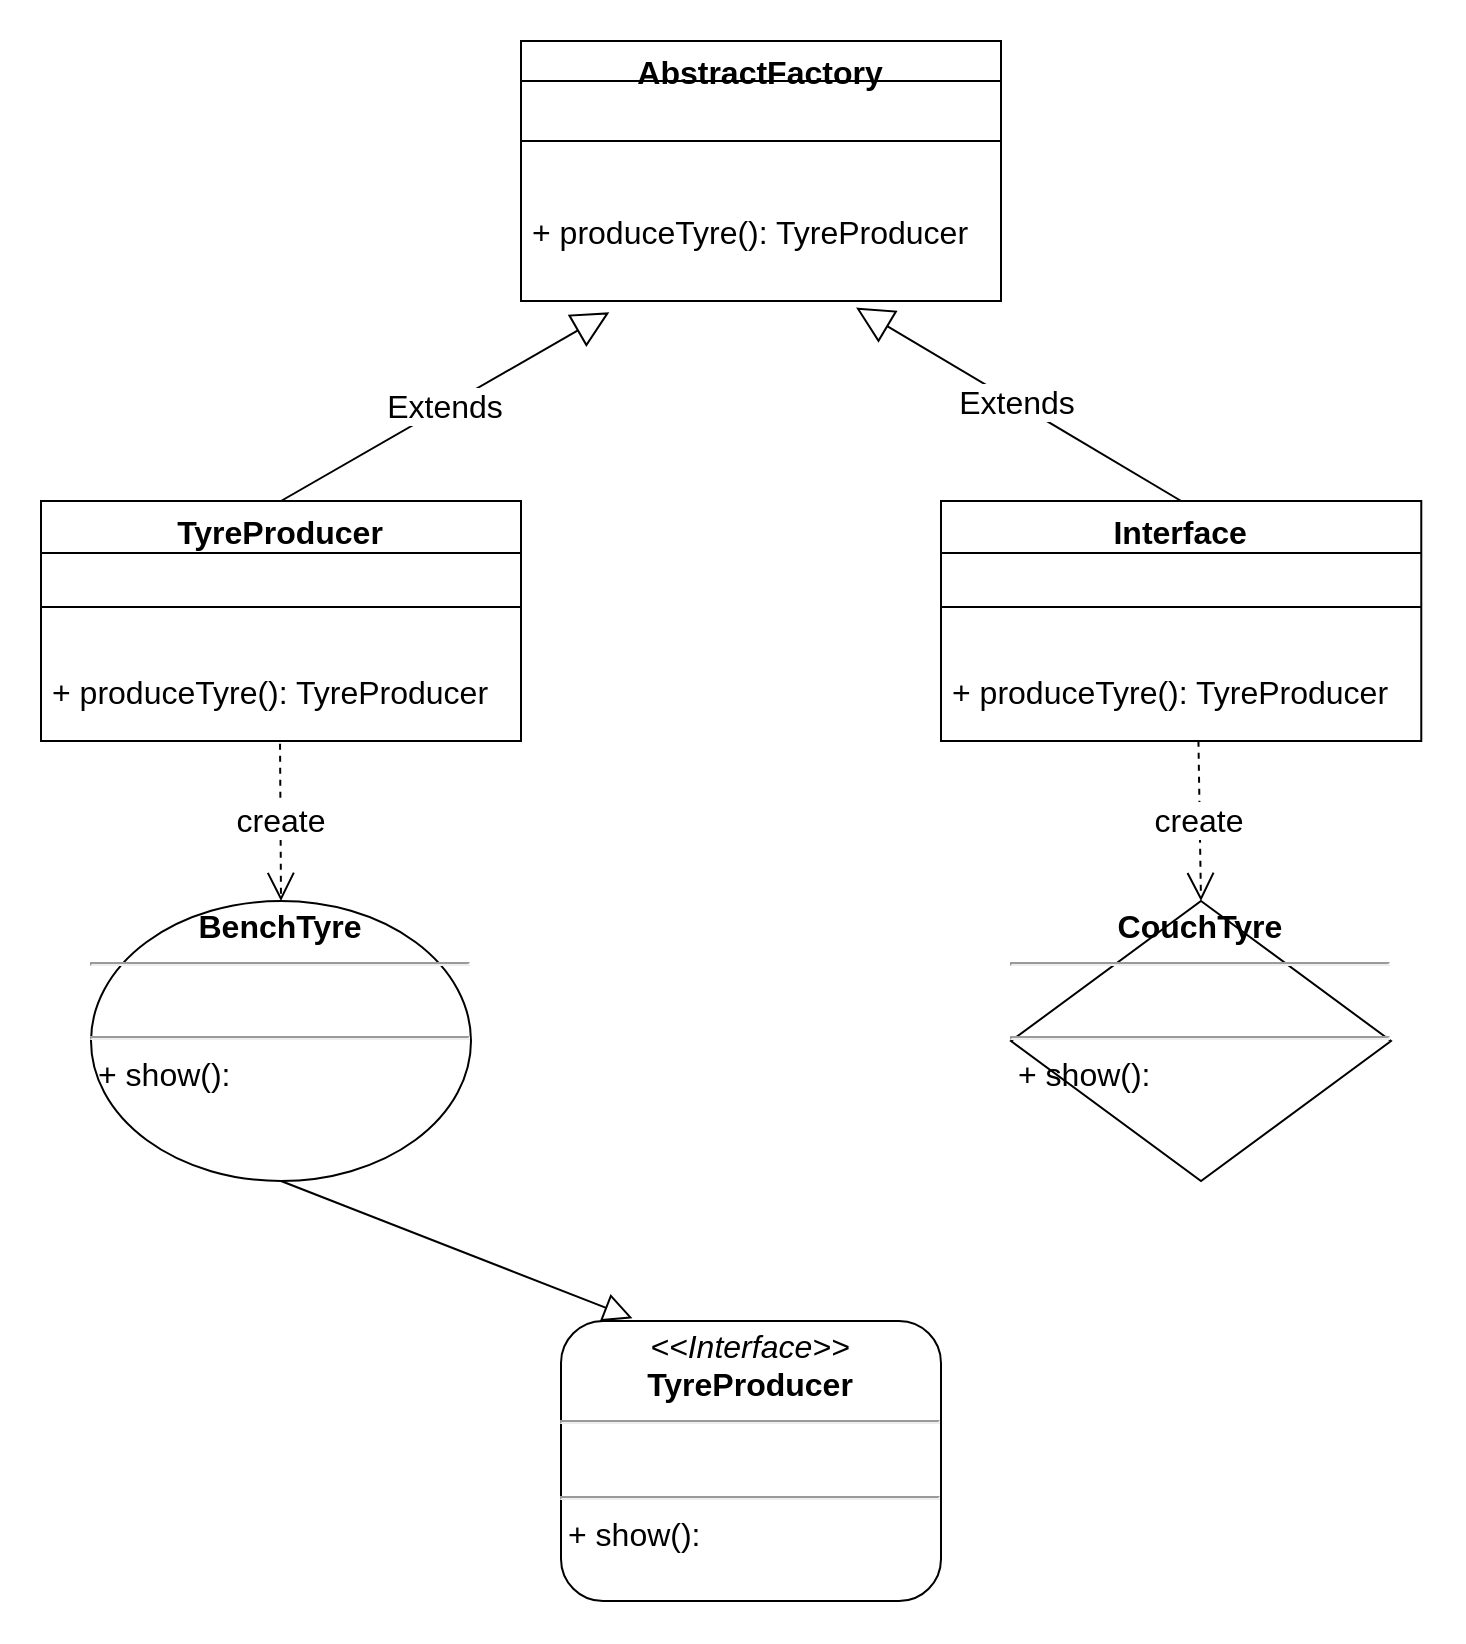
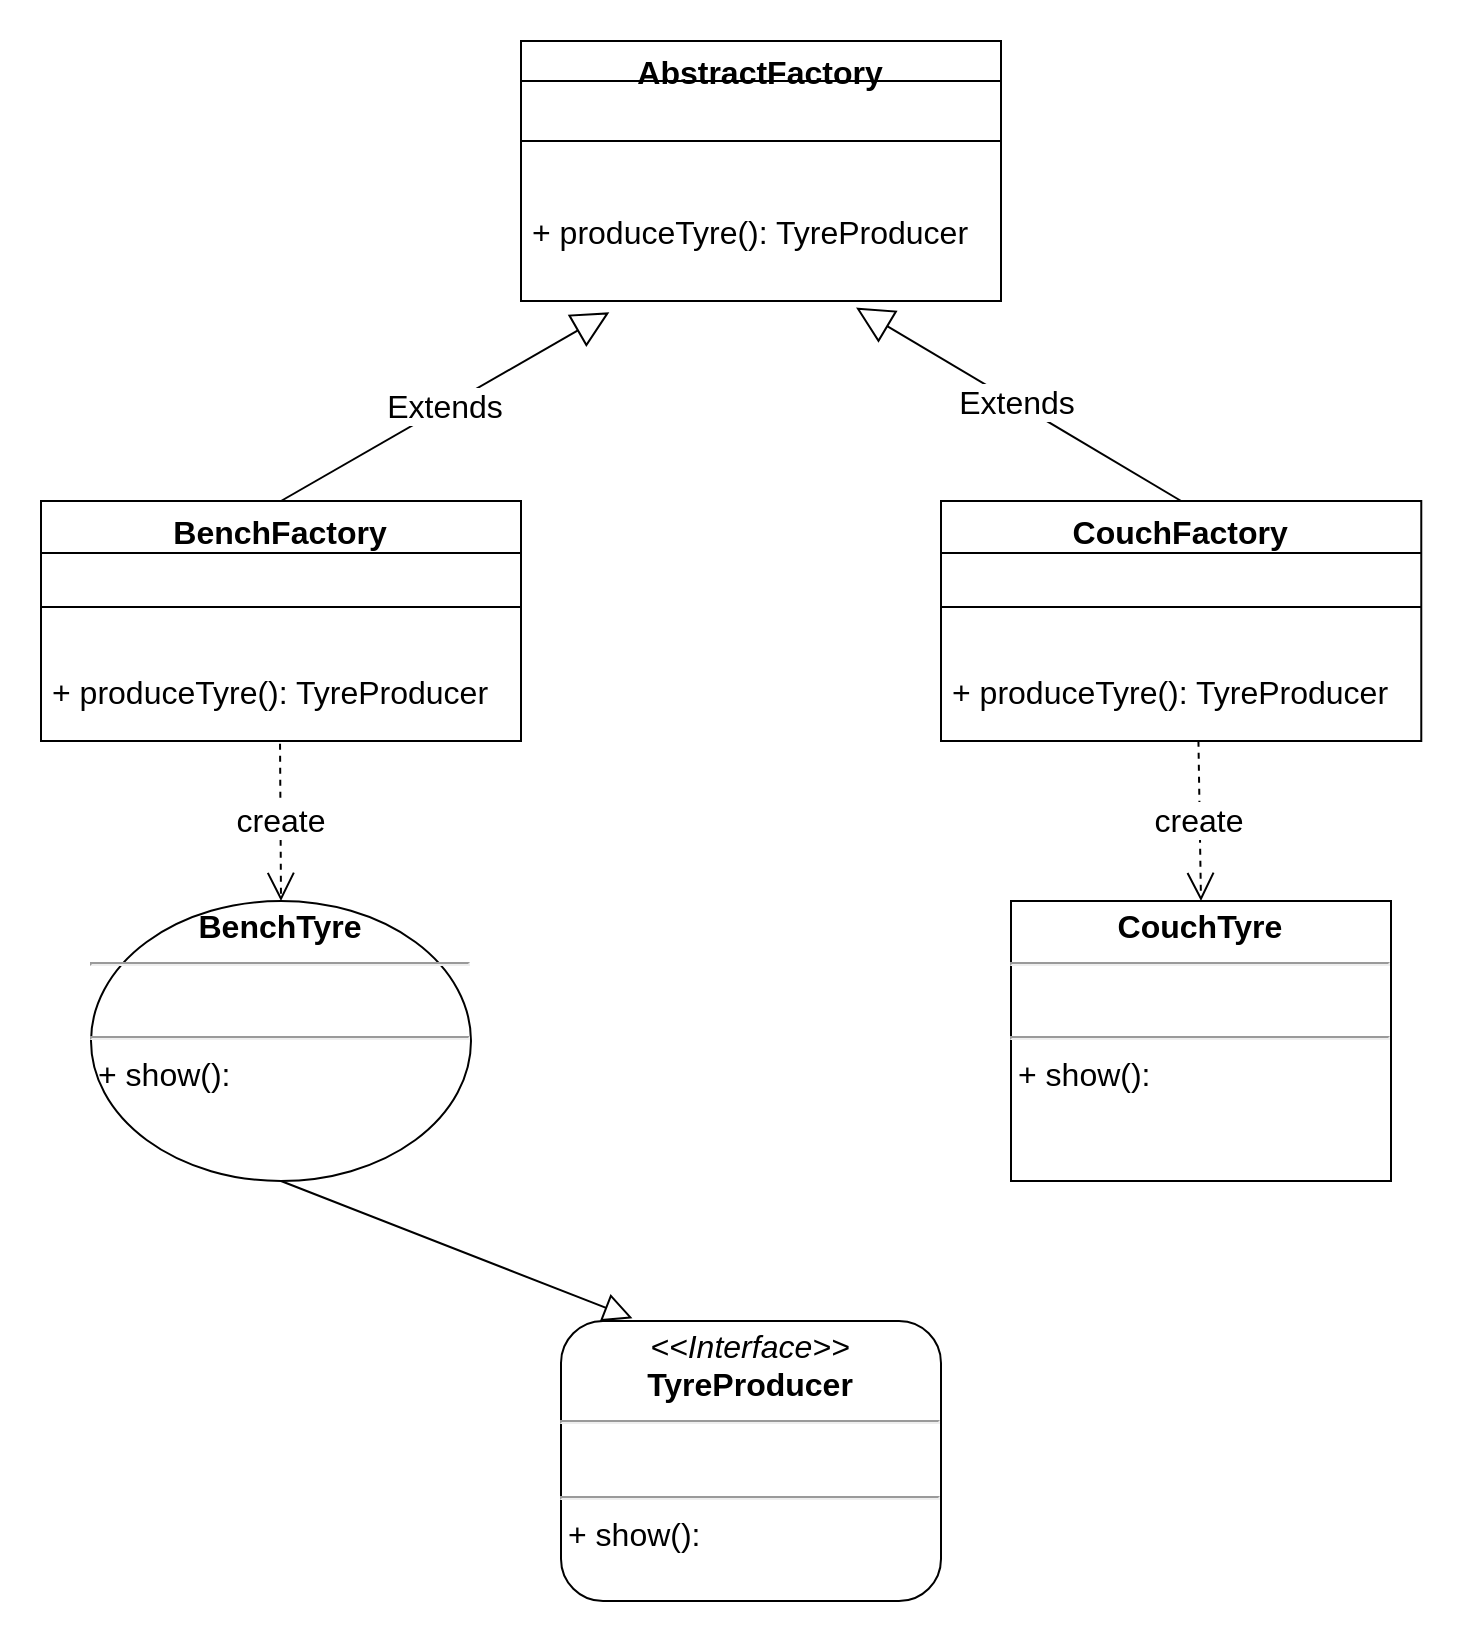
node "TyreProducer": label "TyreProducer" -> "BenchFactory"
node "Interface": label "Interface" -> "CouchFactory"
node "CouchTyre + show():": shape diamond -> rectangle
